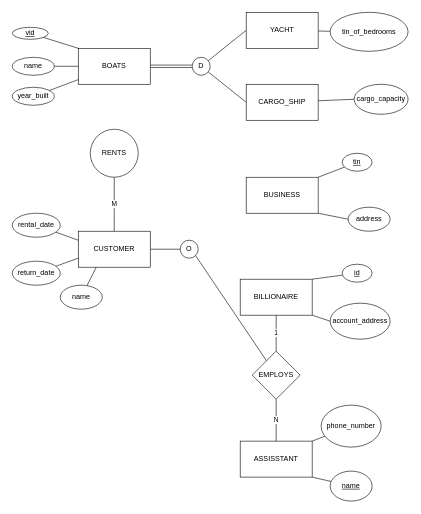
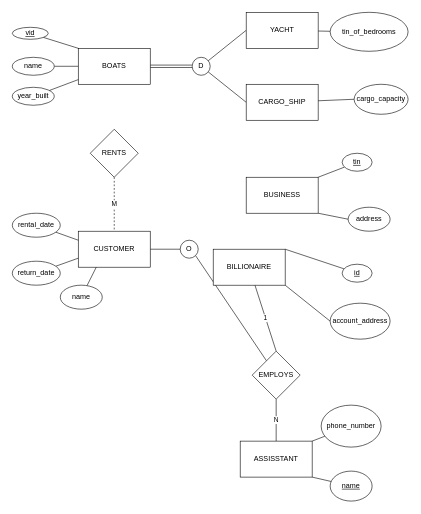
node "RENTS": shape ellipse -> diamond
edge "RENTS" -- "CUSTOMER": style solid -> dashed
node "BILLIONAIRE": moved (276, 297) -> (249, 267)
